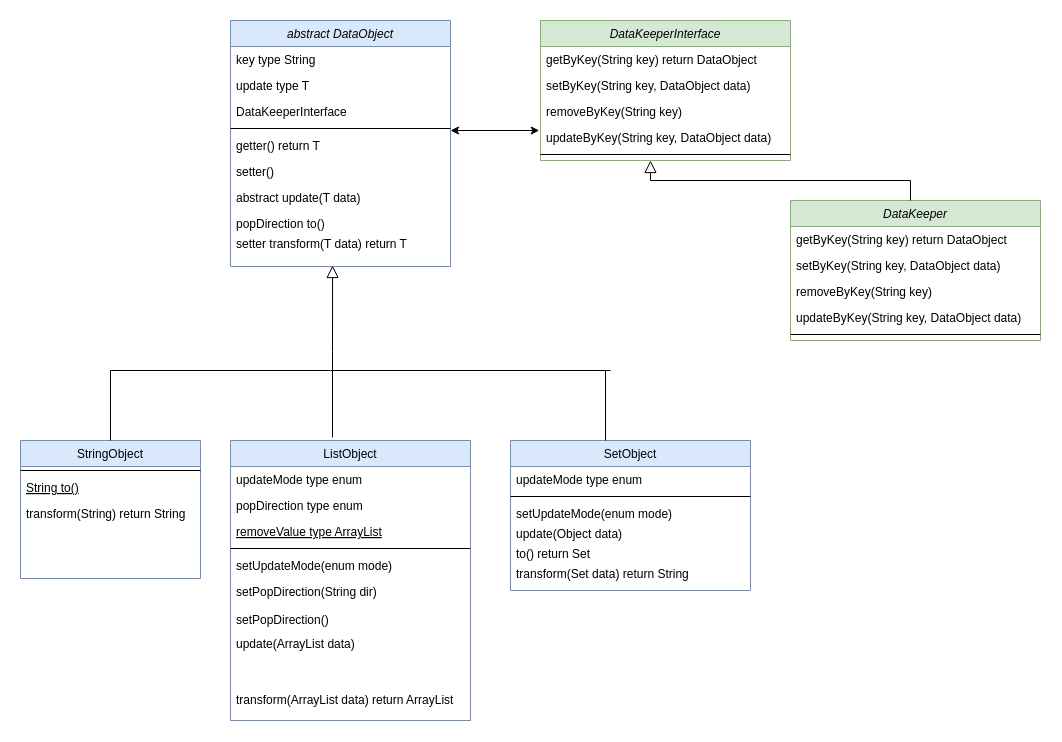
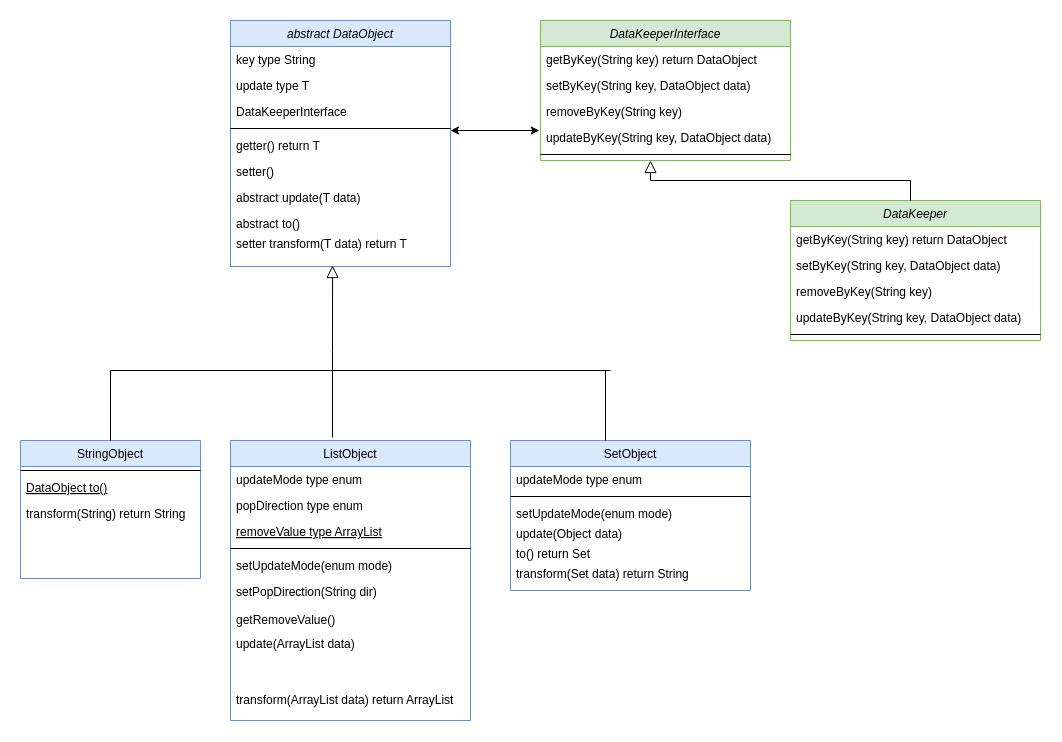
node "popDirection to()": label "popDirection to()" -> "abstract to()"
node "String to()": label "String to()" -> "DataObject to()"
node "setPopDirection()": label "setPopDirection()" -> "getRemoveValue()"
